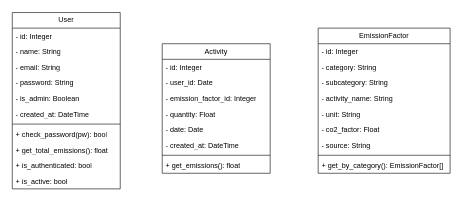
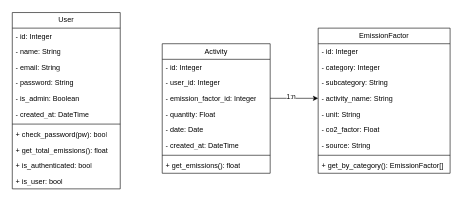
node "- category: String": label "- category: String" -> "- category: Integer"
node "- user_id: Date": label "- user_id: Date" -> "- user_id: Integer"
edge "- emission_factor_id: Integer" -> "- activity_name: String": added, label "1:n"
node "+ is_active: bool": label "+ is_active: bool" -> "+ is_user: bool"
